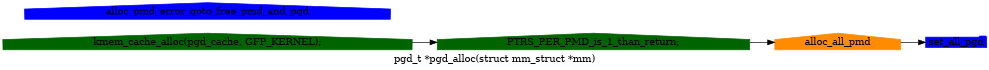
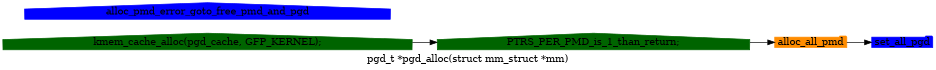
node "alloc_all_pmd": shape house -> folder
